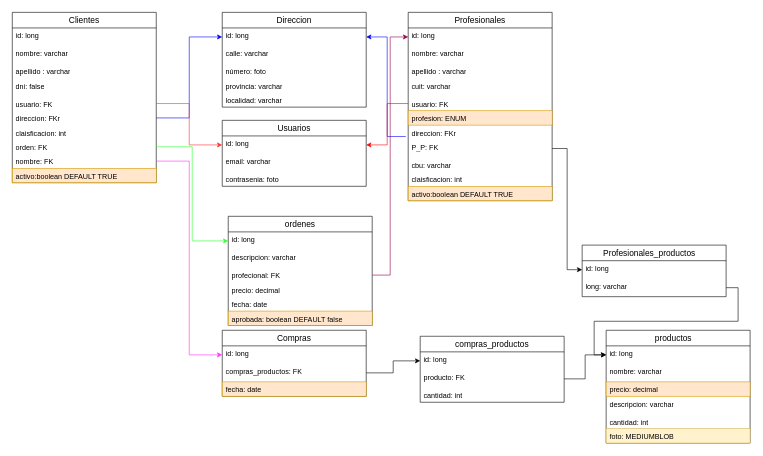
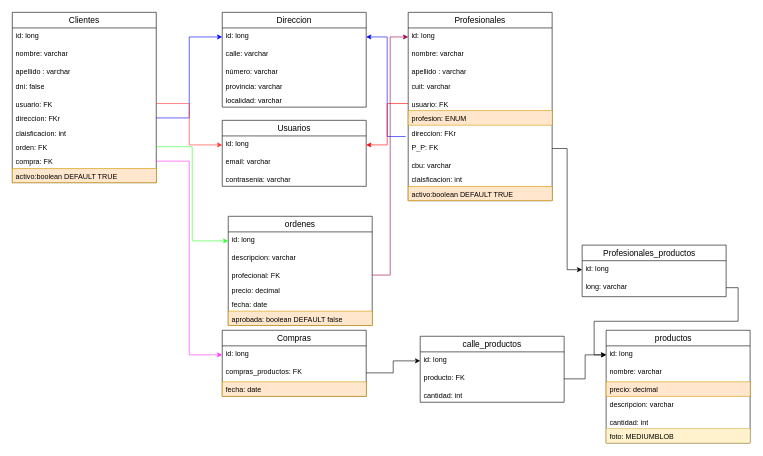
node "número: foto": label "número: foto" -> "número: varchar"
node "nombre: FK": label "nombre: FK" -> "compra: FK"
node "contrasenia: foto": label "contrasenia: foto" -> "contrasenia: varchar"
node "compras_productos": label "compras_productos" -> "calle_productos"
